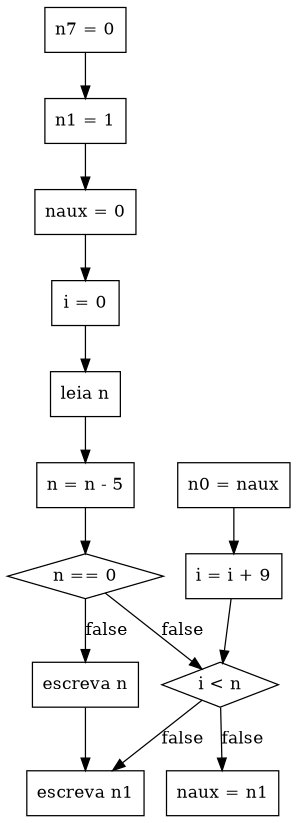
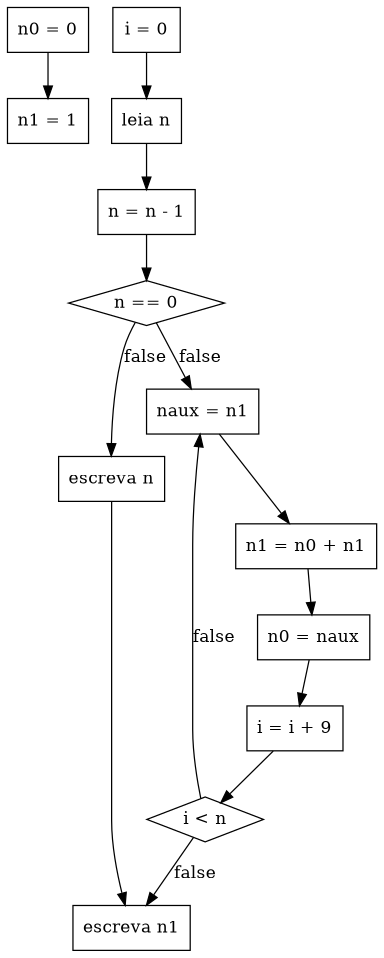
node "n7 = 0": label "n7 = 0" -> "n0 = 0"
node "naux = 0": removed
node "n = n - 5": label "n = n - 5" -> "n = n - 1"
node "n1 = n0 + n1": added
edge "n == 0" -> "i < n": now "n == 0" -> "naux = n1"
